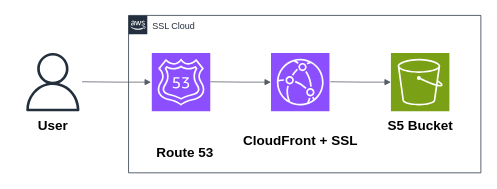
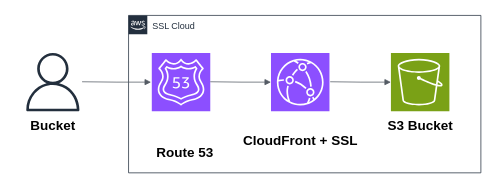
node "User": label "User" -> "Bucket"
node "S5 Bucket": label "S5 Bucket" -> "S3 Bucket"
